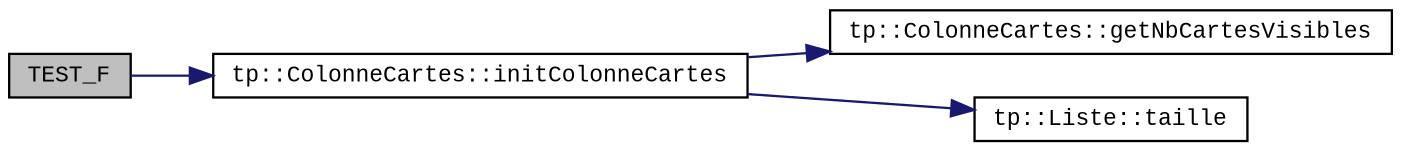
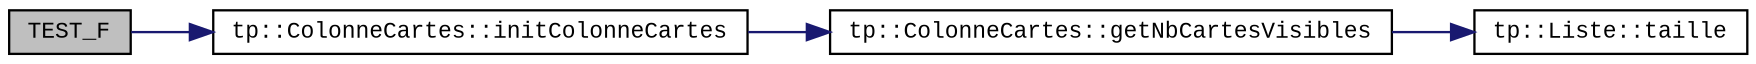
edge "tp::ColonneCartes::initColonneCartes" -> "tp::Liste::taille": now "tp::ColonneCartes::getNbCartesVisibles" -> "tp::Liste::taille"
